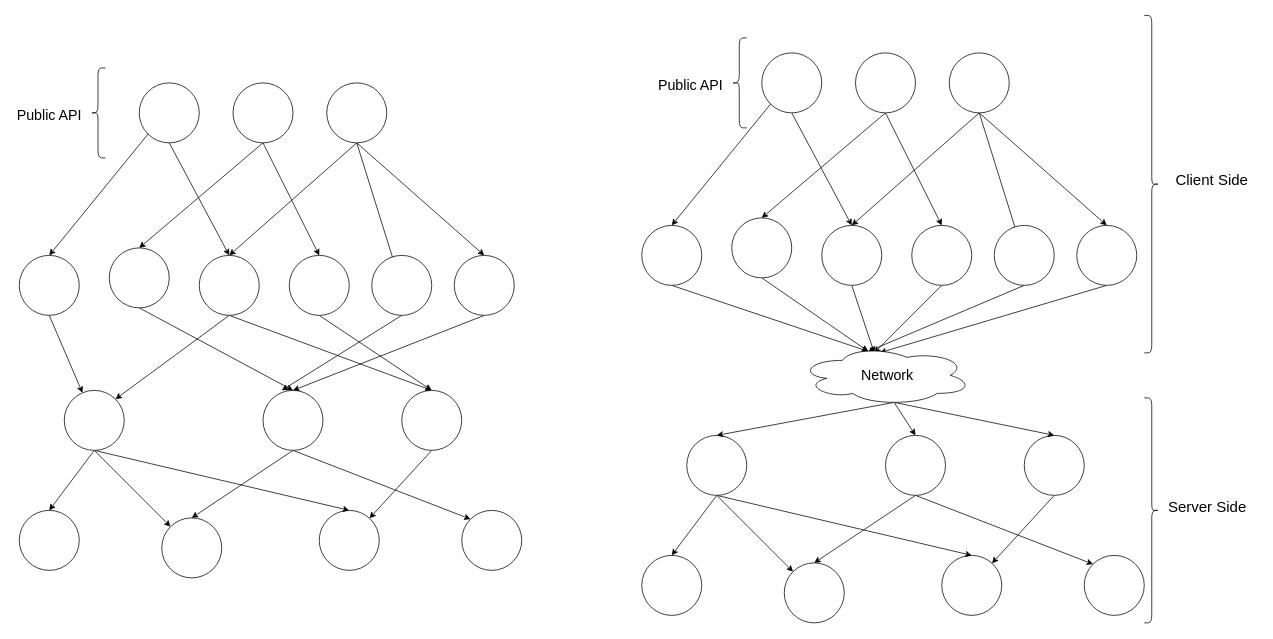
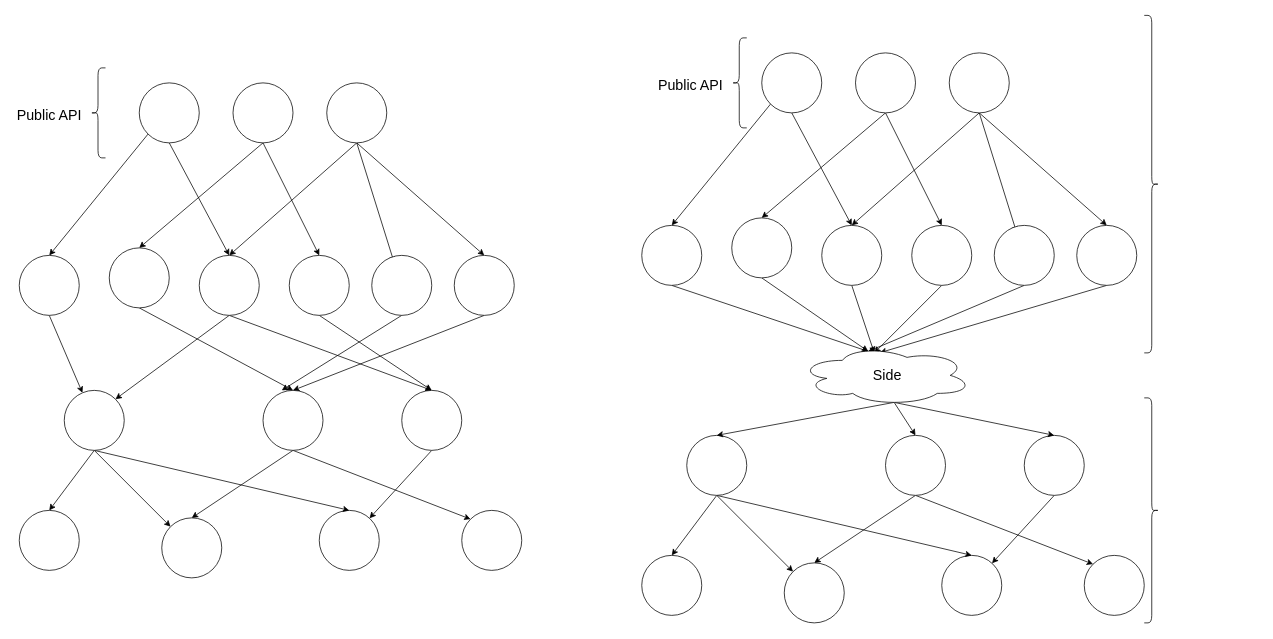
node "Client Side": removed
node "Network": label "Network" -> "Side"
node "Server Side": removed
